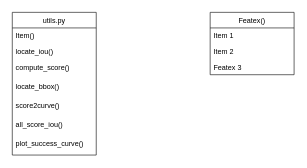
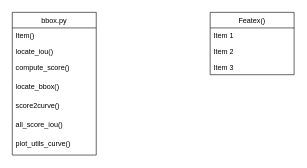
node "utils.py": label "utils.py" -> "bbox.py"
node "Featex 3": label "Featex 3" -> "Item 3"
node "plot_success_curve()": label "plot_success_curve()" -> "plot_utils_curve()"
